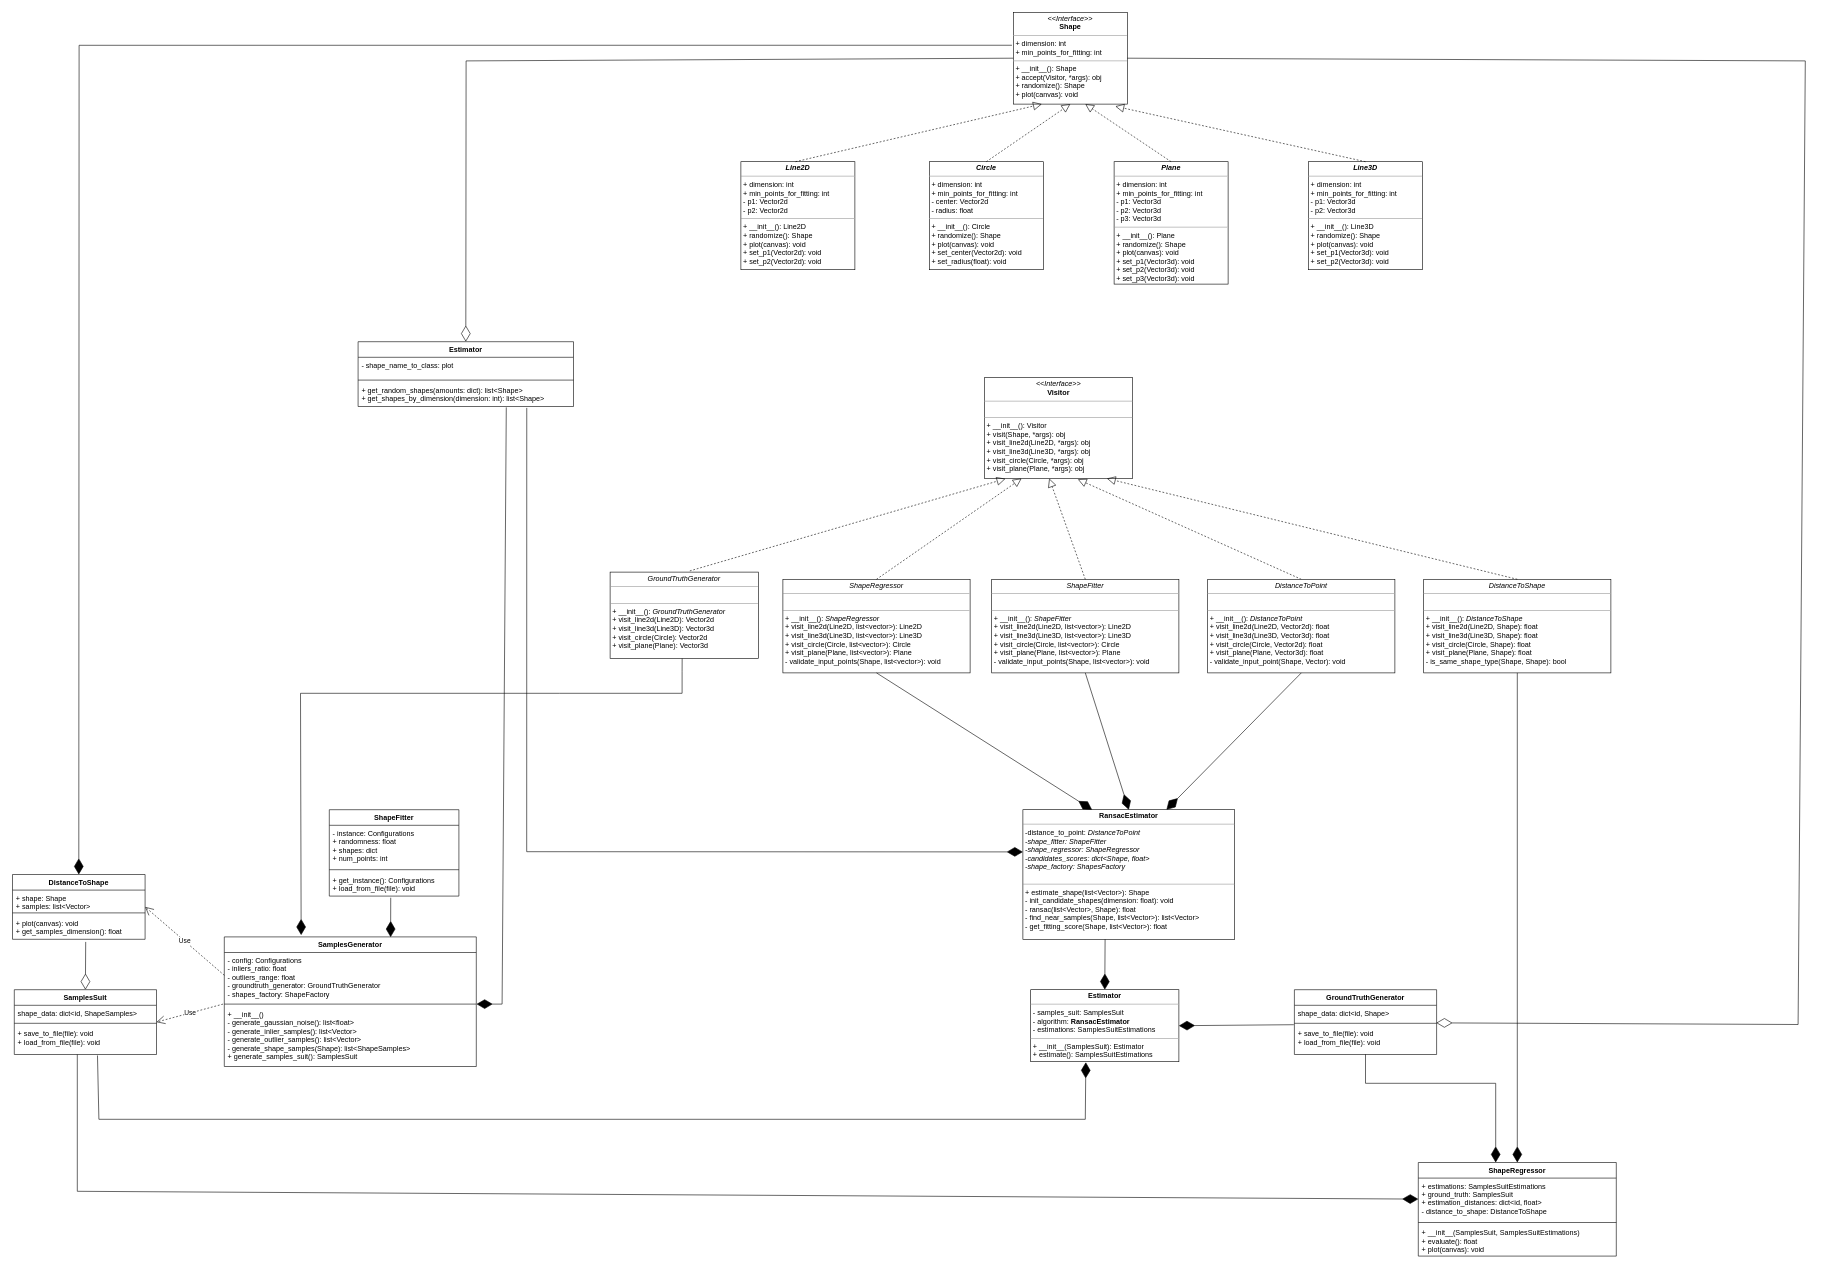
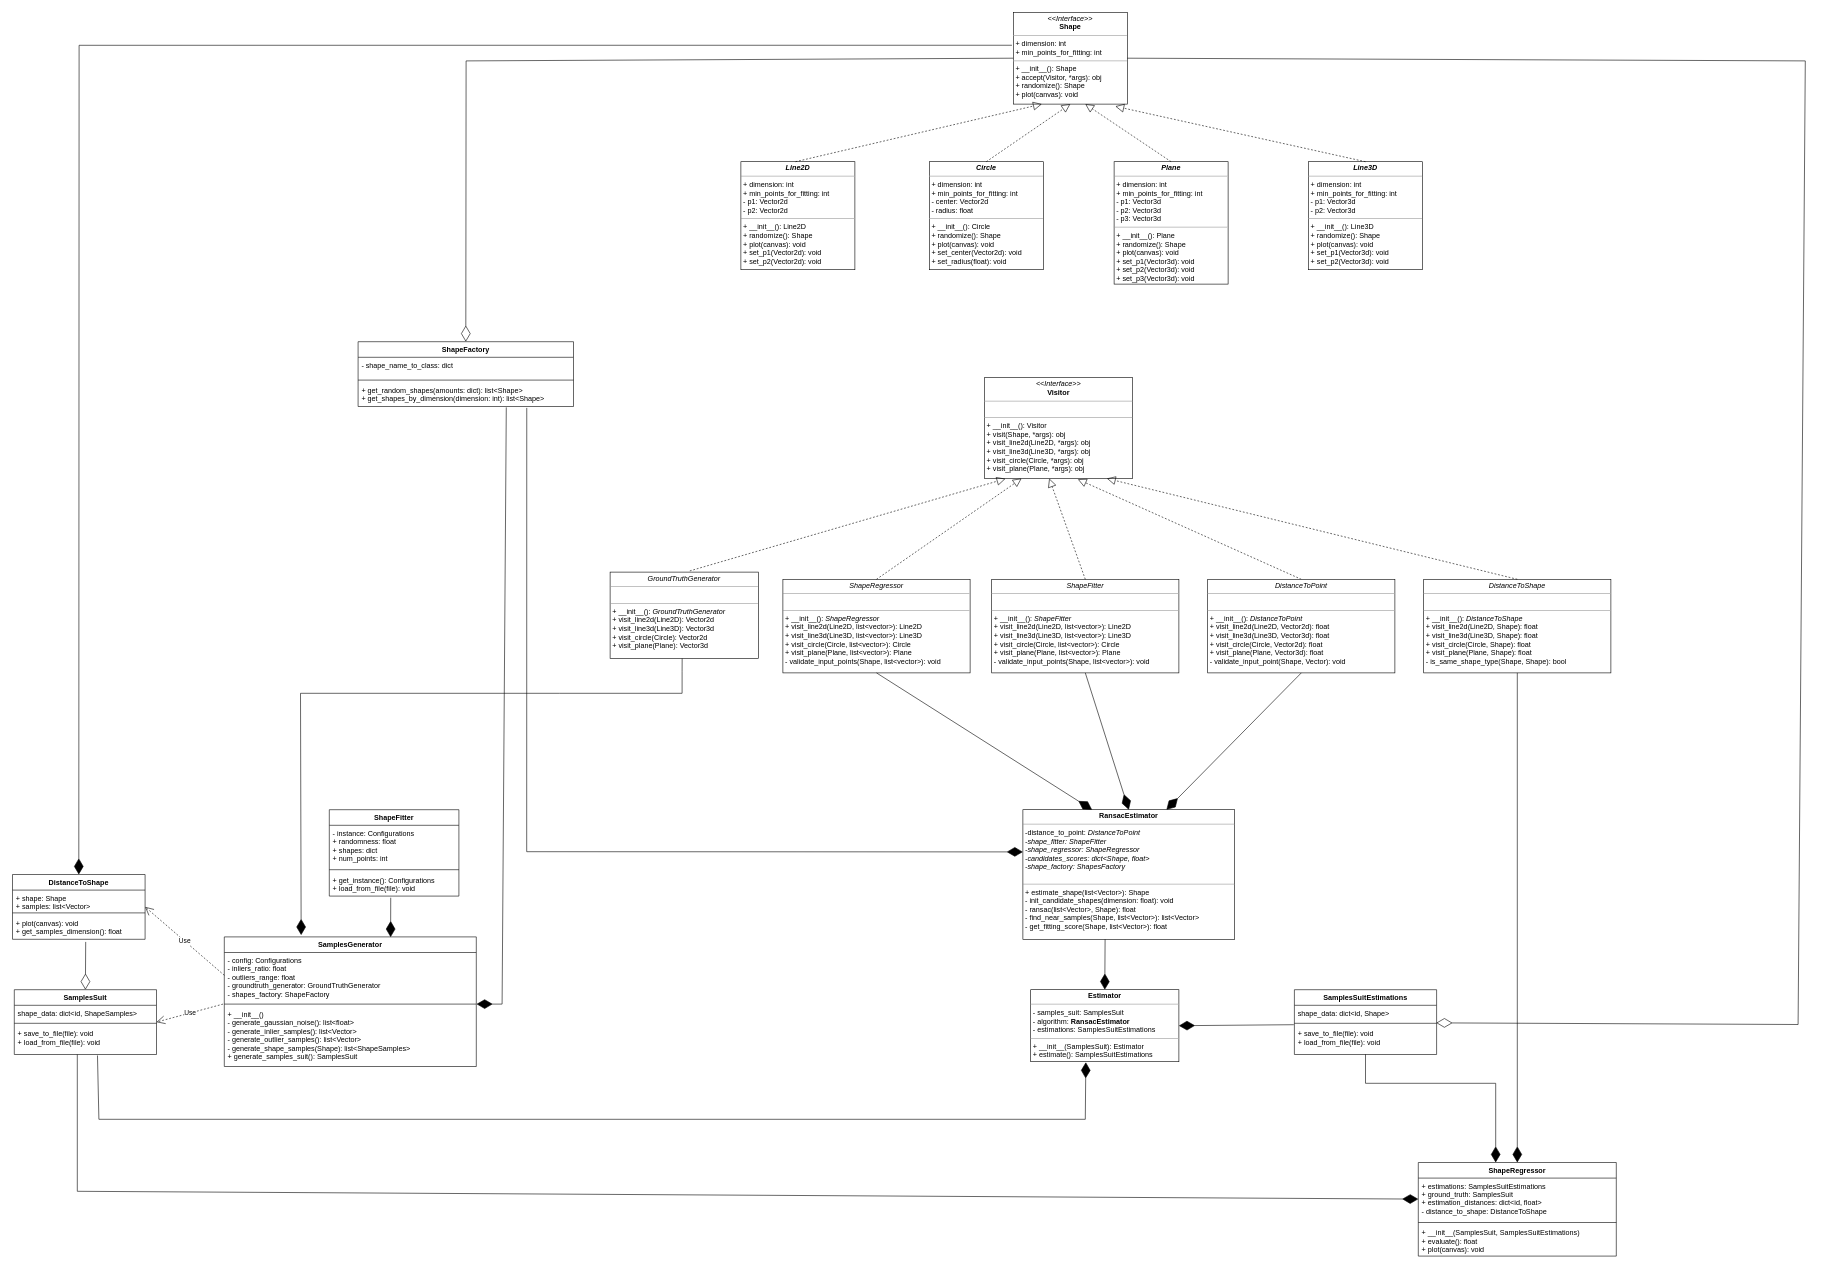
node "Estimator": label "Estimator" -> "ShapeFactory"
node "- shape_name_to_class: plot": label "- shape_name_to_class: plot" -> "- shape_name_to_class: dict"
node "GroundTruthGenerator": label "GroundTruthGenerator" -> "SamplesSuitEstimations"
